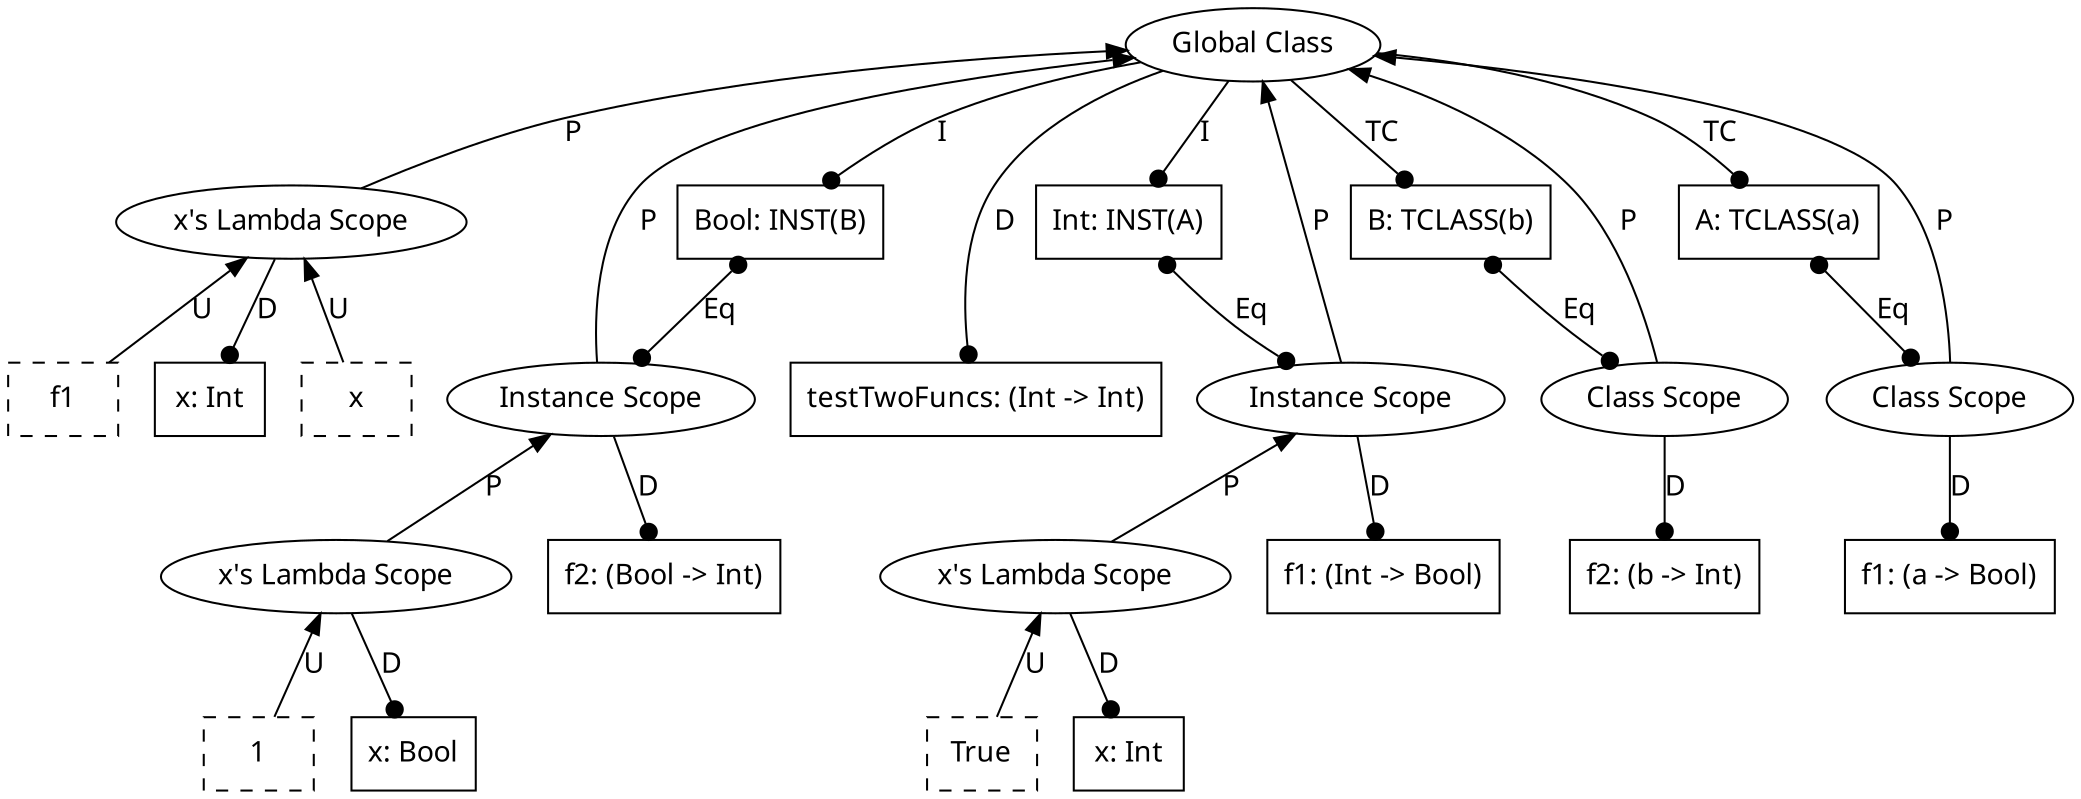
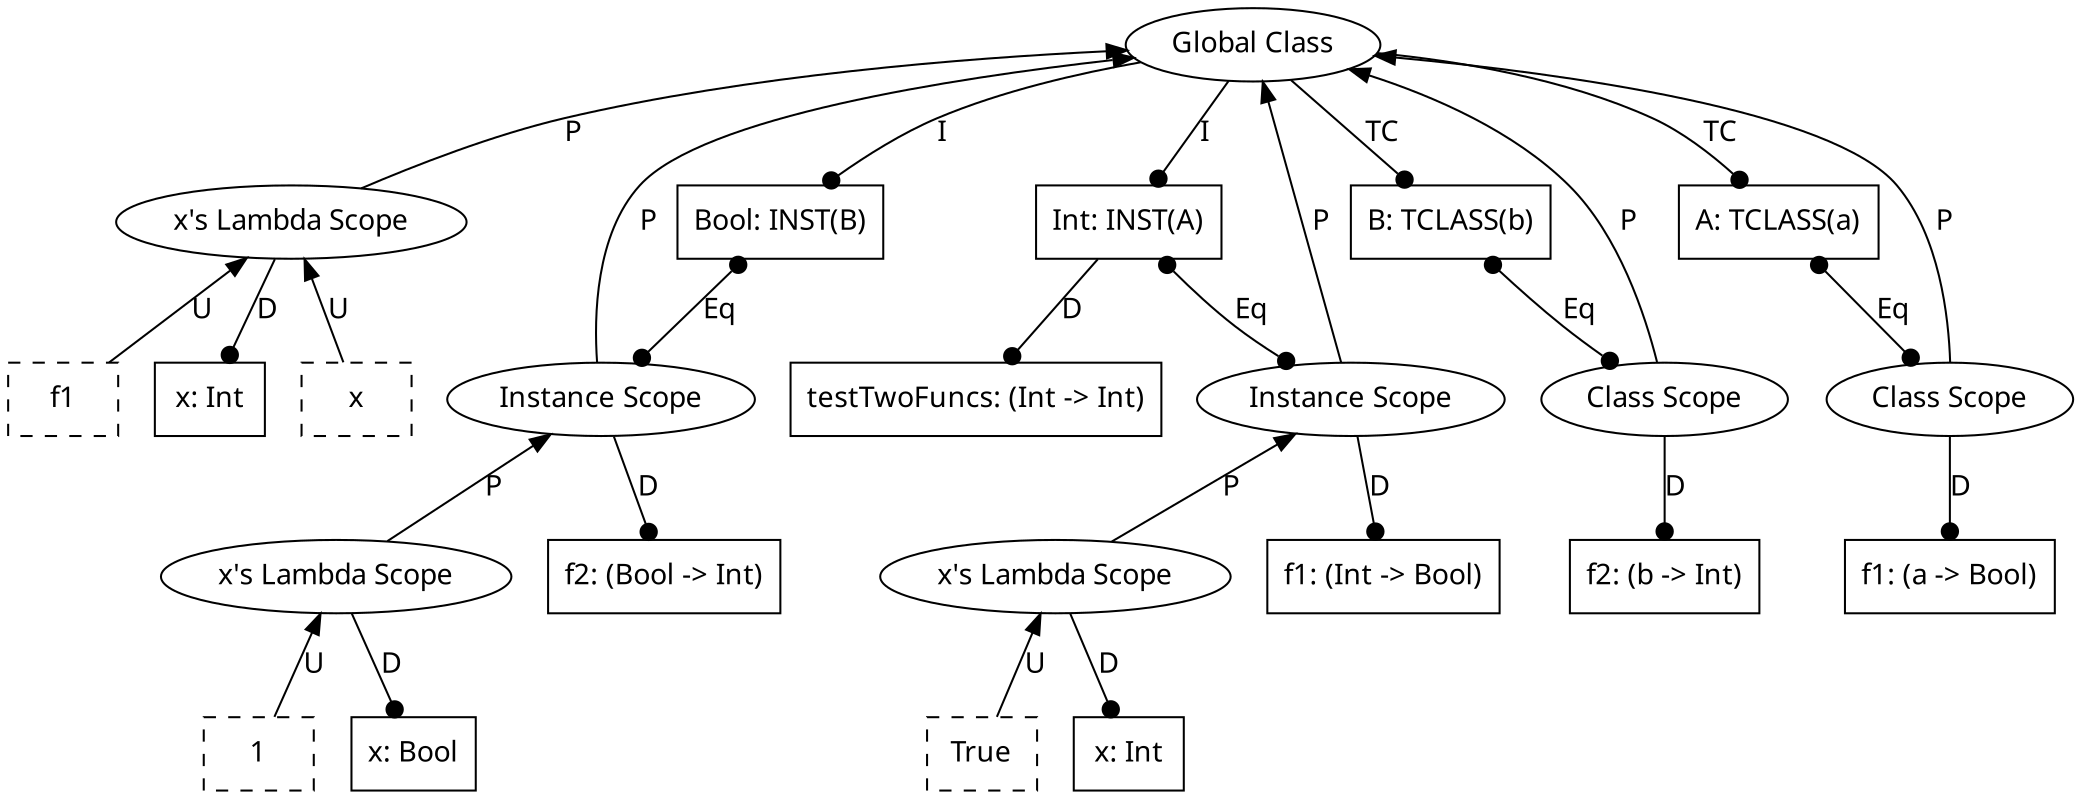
edge "Global Class" -- "testTwoFuncs: (Int -> Int)": now "Int: INST(A)" -- "testTwoFuncs: (Int -> Int)"
